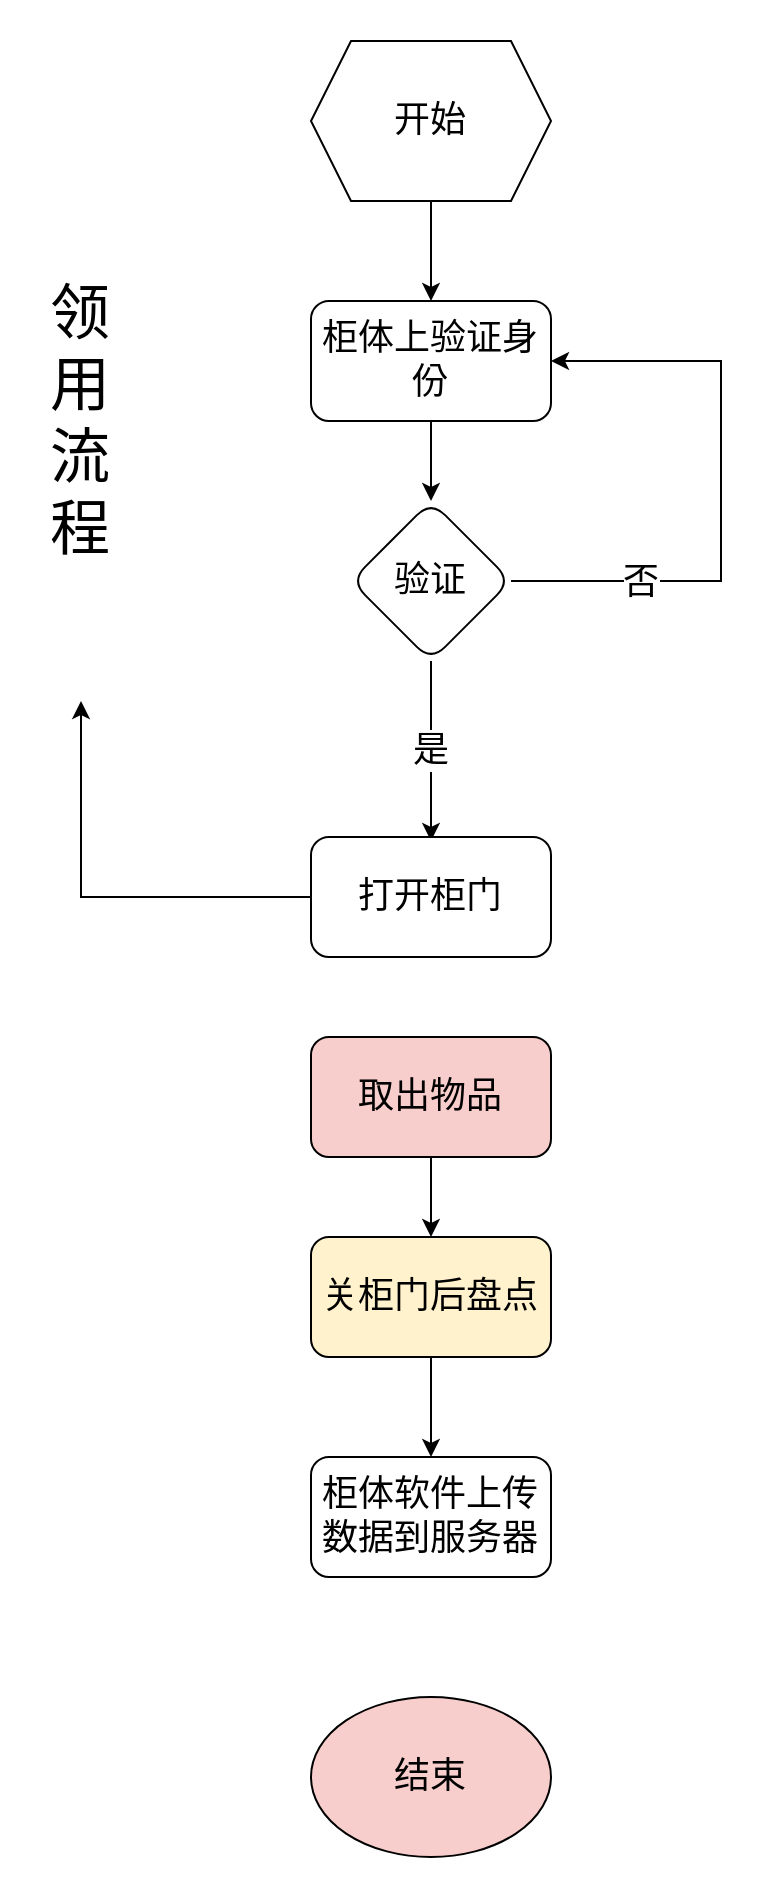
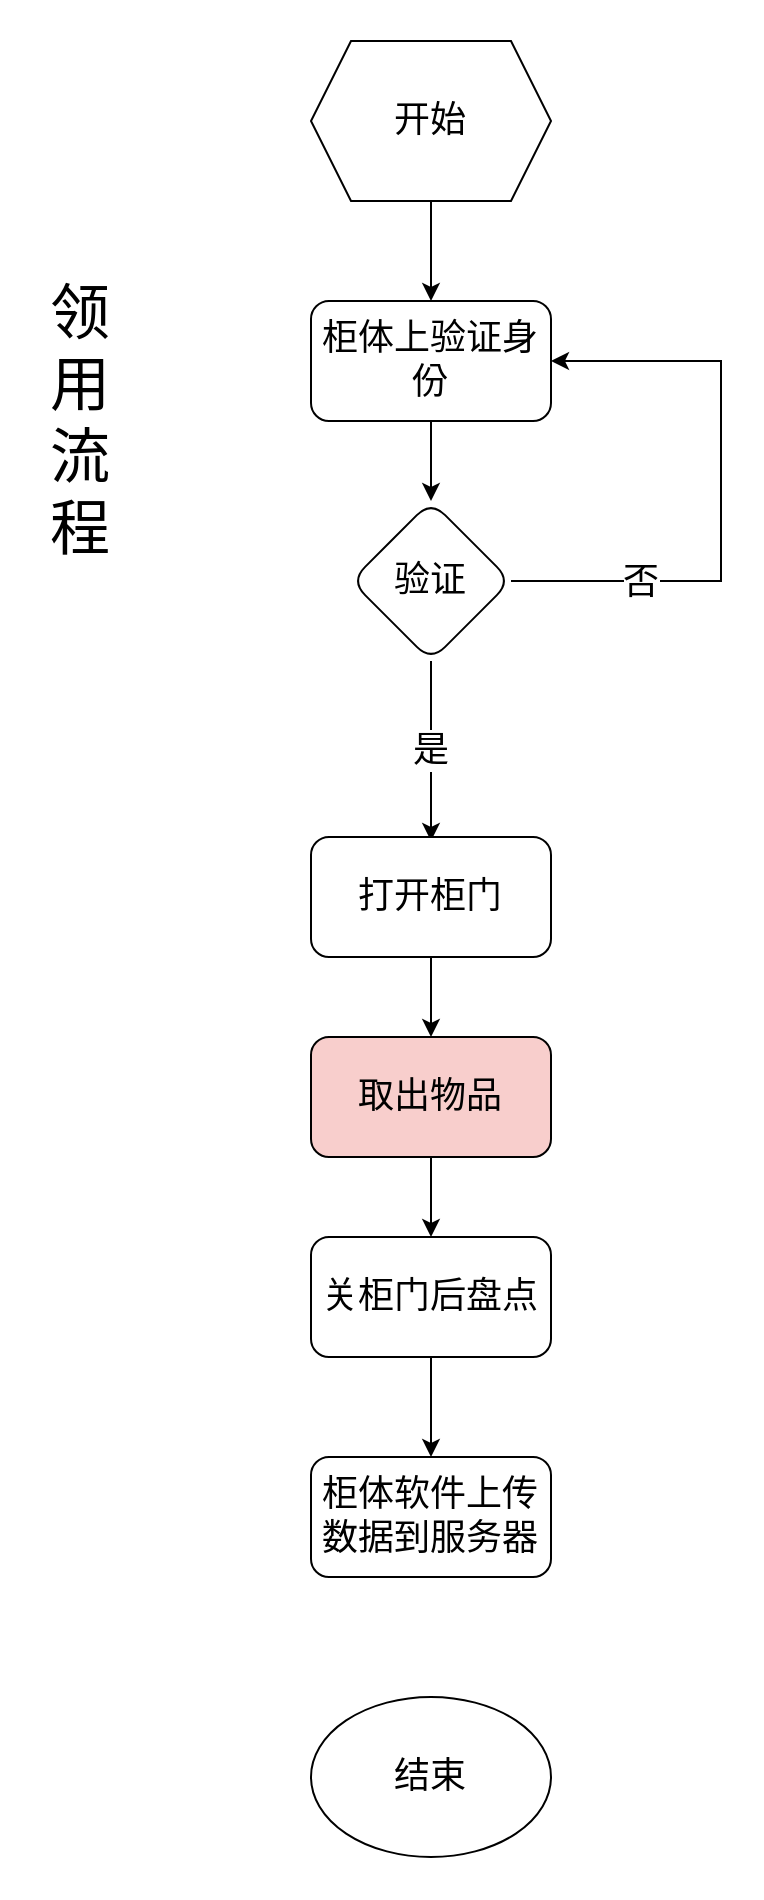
edge "打开柜门" -> "领用流程": now "打开柜门" -> "取出物品"
node "关柜门后盘点": fillcolor #fff2cc -> #ffffff
node "结束": fillcolor #f8cecc -> #ffffff
